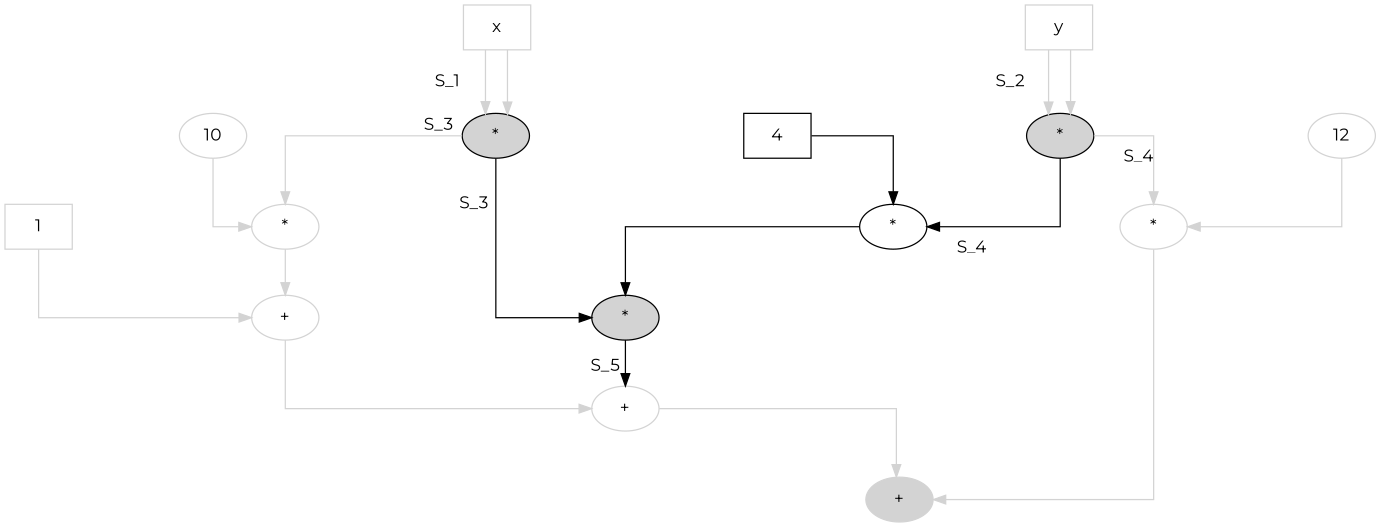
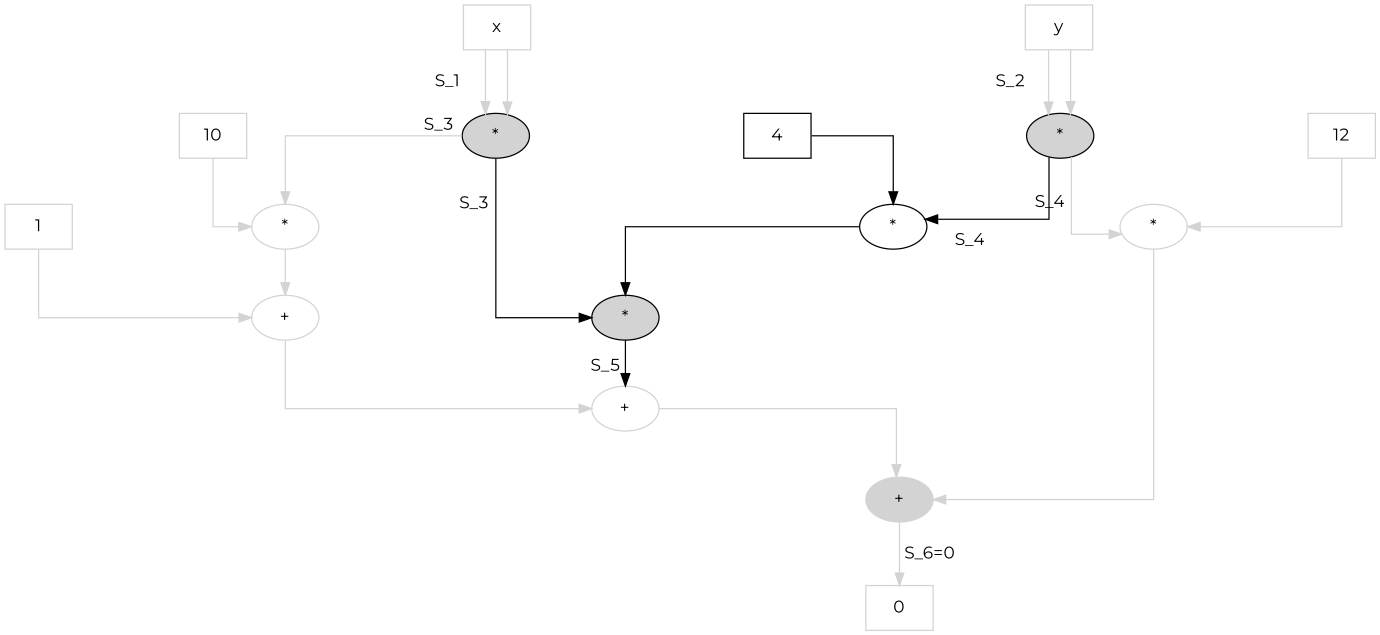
node "10": shape ellipse -> box
node "12": shape ellipse -> box
node "0": added
